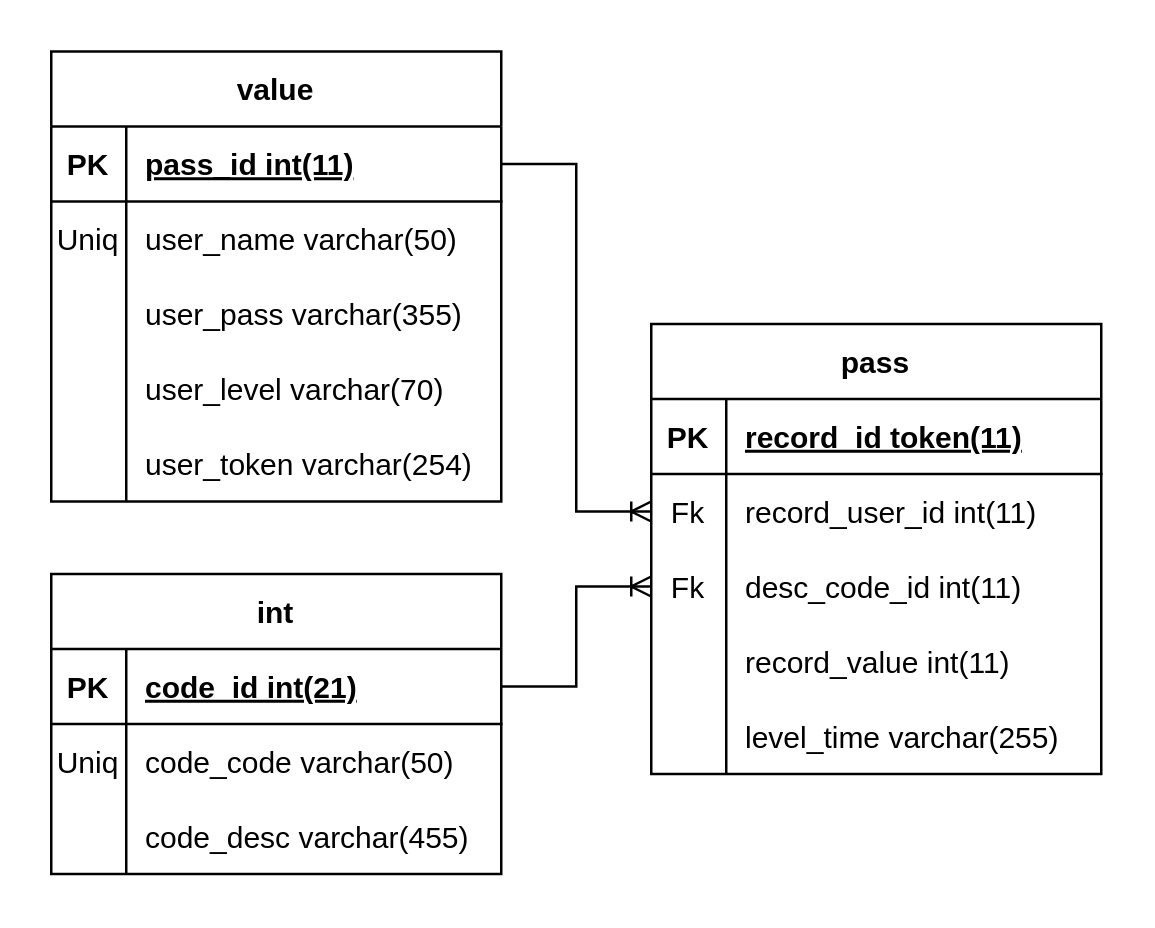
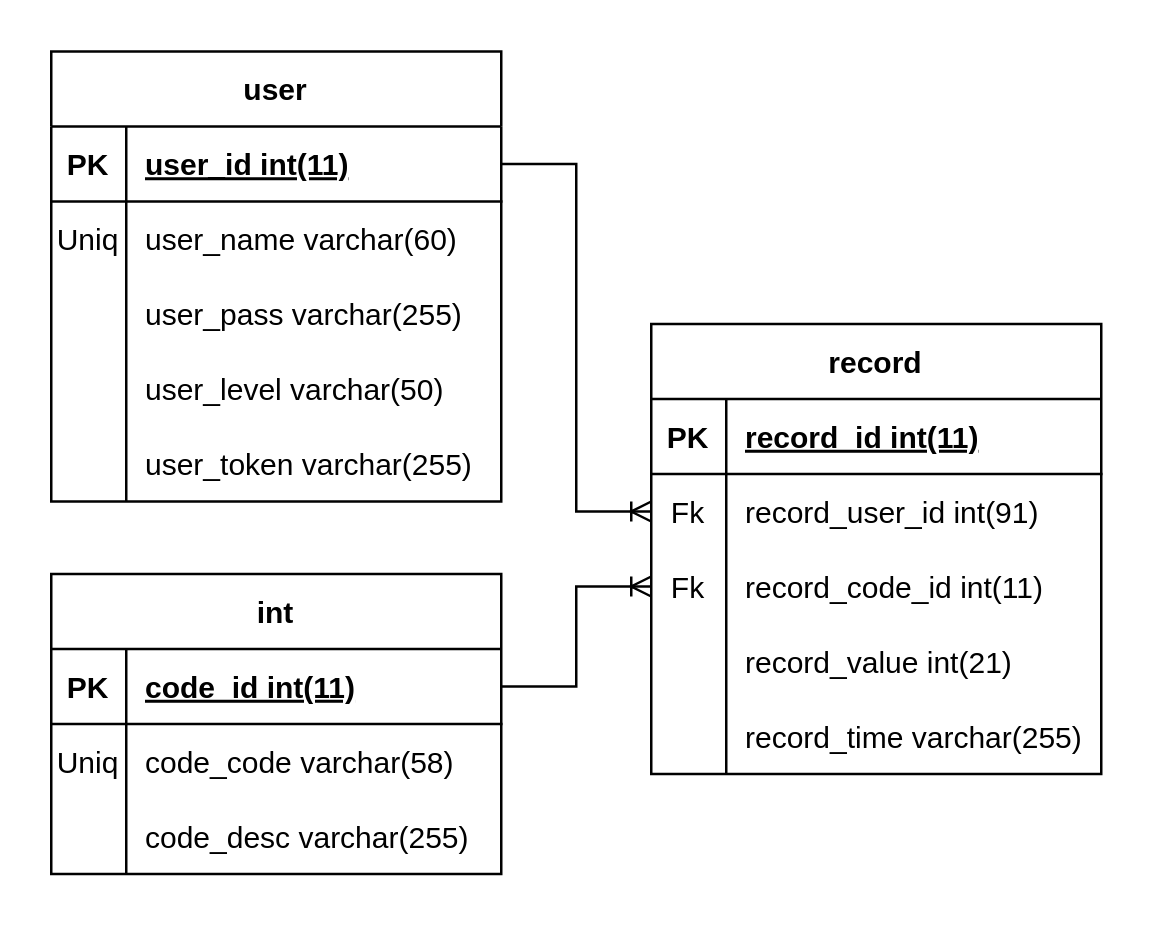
node "value": label "value" -> "user"
node "pass_id int(11)": label "pass_id int(11)" -> "user_id int(11)"
node "user_name varchar(50)": label "user_name varchar(50)" -> "user_name varchar(60)"
node "user_pass varchar(355)": label "user_pass varchar(355)" -> "user_pass varchar(255)"
node "pass": label "pass" -> "record"
node "user_level varchar(70)": label "user_level varchar(70)" -> "user_level varchar(50)"
node "record_id token(11)": label "record_id token(11)" -> "record_id int(11)"
node "user_token varchar(254)": label "user_token varchar(254)" -> "user_token varchar(255)"
node "record_user_id int(11)": label "record_user_id int(11)" -> "record_user_id int(91)"
node "desc_code_id int(11)": label "desc_code_id int(11)" -> "record_code_id int(11)"
node "record_value int(11)": label "record_value int(11)" -> "record_value int(21)"
node "code_id int(21)": label "code_id int(21)" -> "code_id int(11)"
node "level_time varchar(255)": label "level_time varchar(255)" -> "record_time varchar(255)"
node "code_code varchar(50)": label "code_code varchar(50)" -> "code_code varchar(58)"
node "code_desc varchar(455)": label "code_desc varchar(455)" -> "code_desc varchar(255)"
